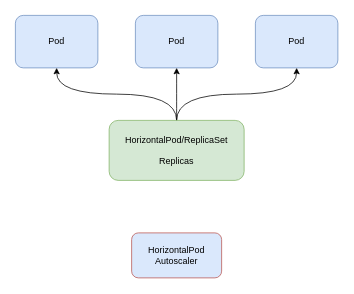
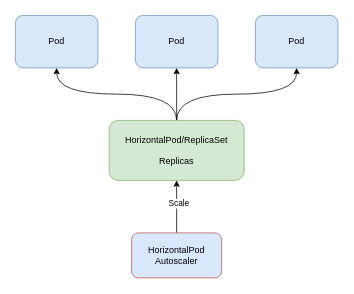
edge "HorizontalPod Autoscaler" -> "HorizontalPod/ReplicaSet Replicas": added, label "Scale"
